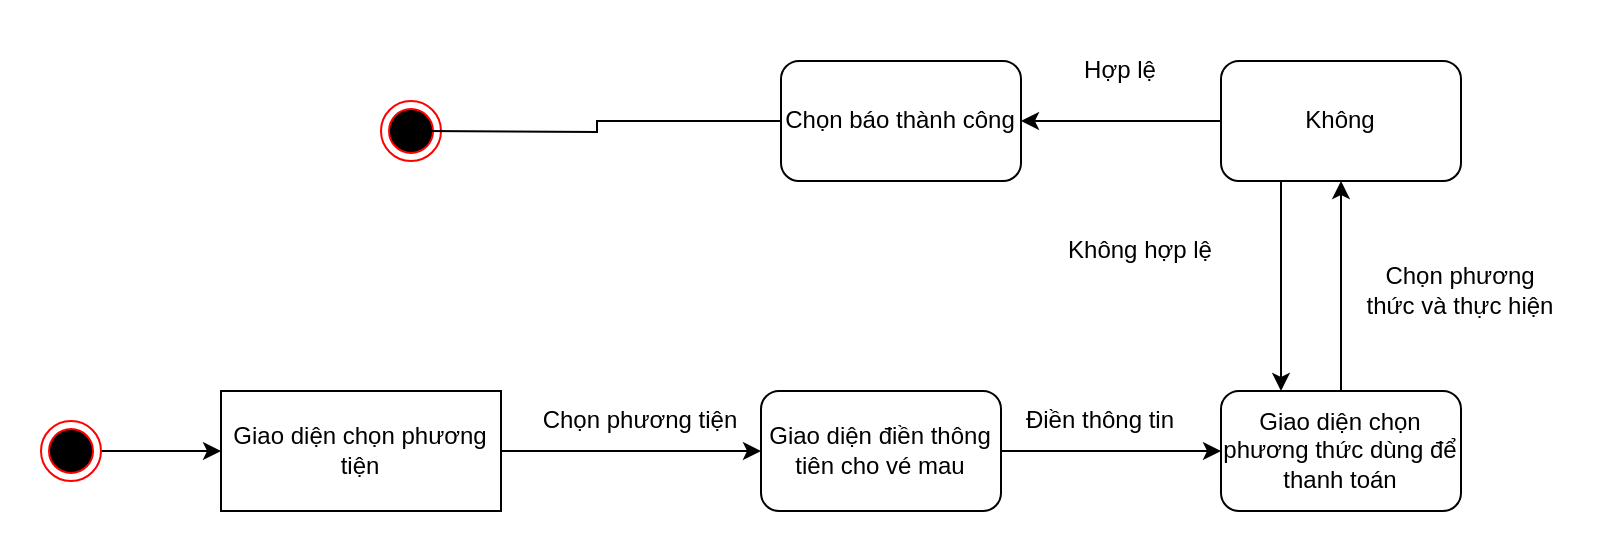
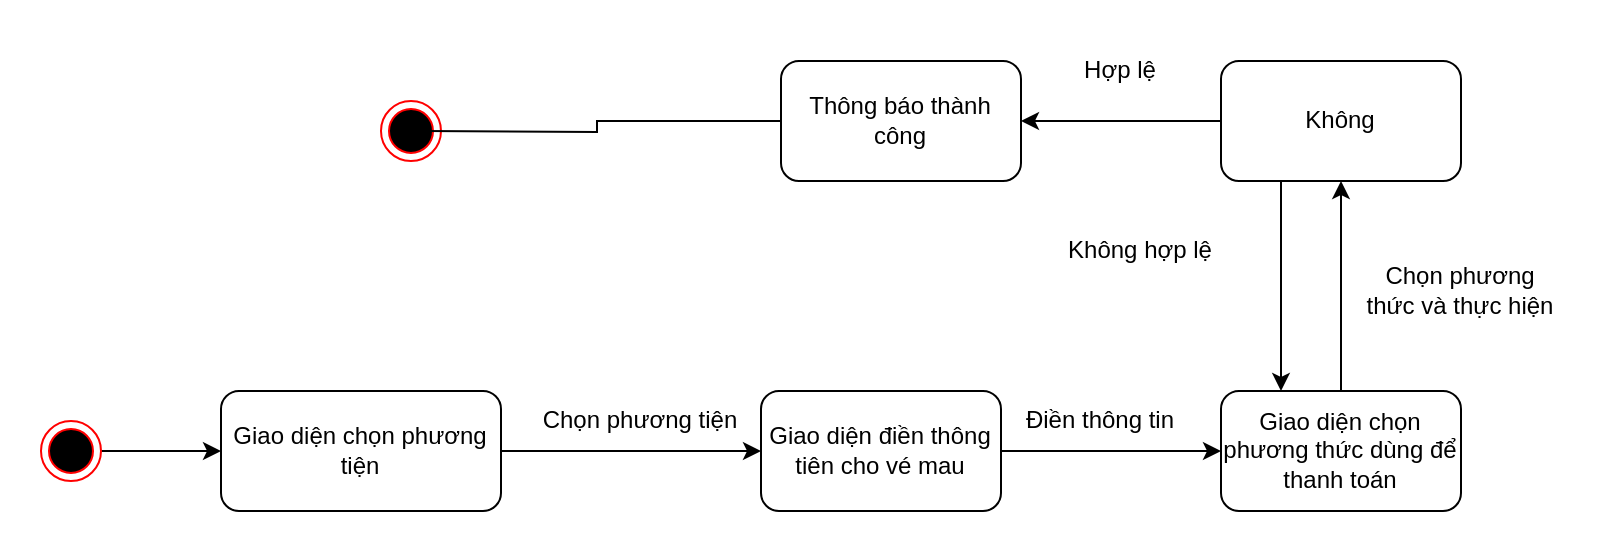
node "Chọn báo thành công": label "Chọn báo thành công" -> "Thông báo thành công"
node "Giao diện chọn phương tiện": shape rectangle -> rounded rectangle
